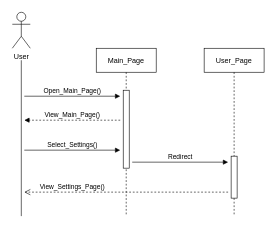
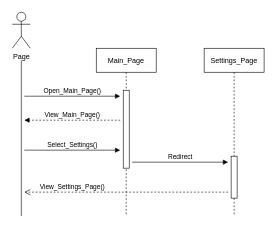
node "User": label "User" -> "Page"
node "User_Page": label "User_Page" -> "Settings_Page"
